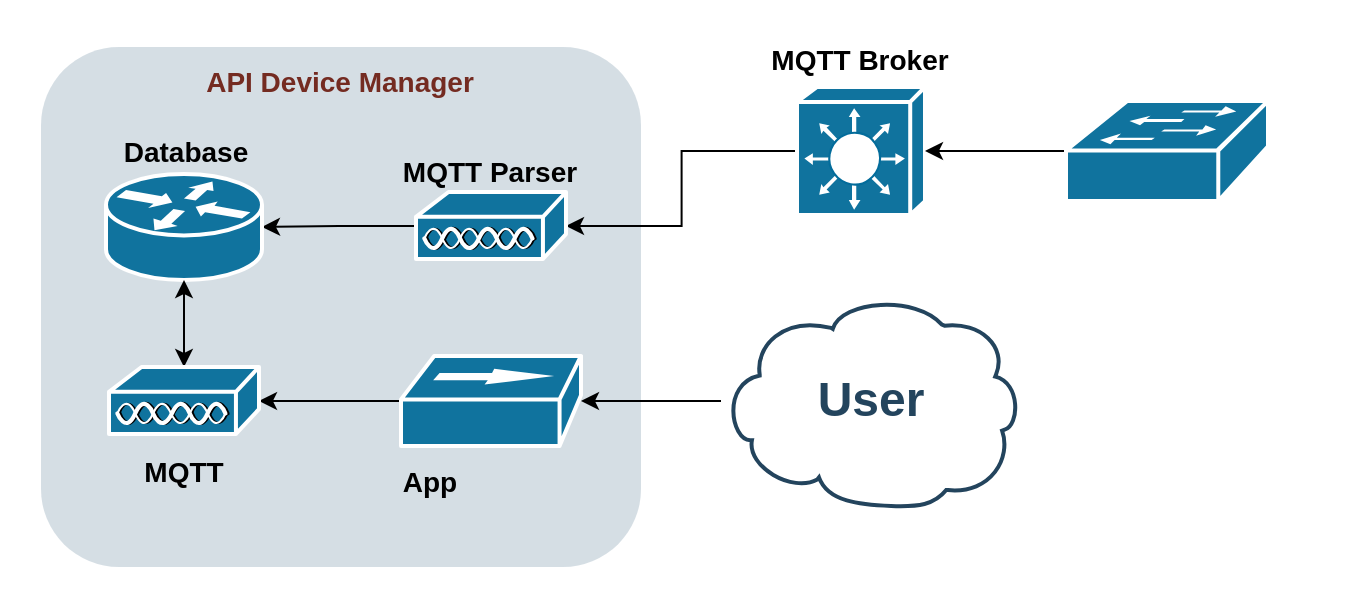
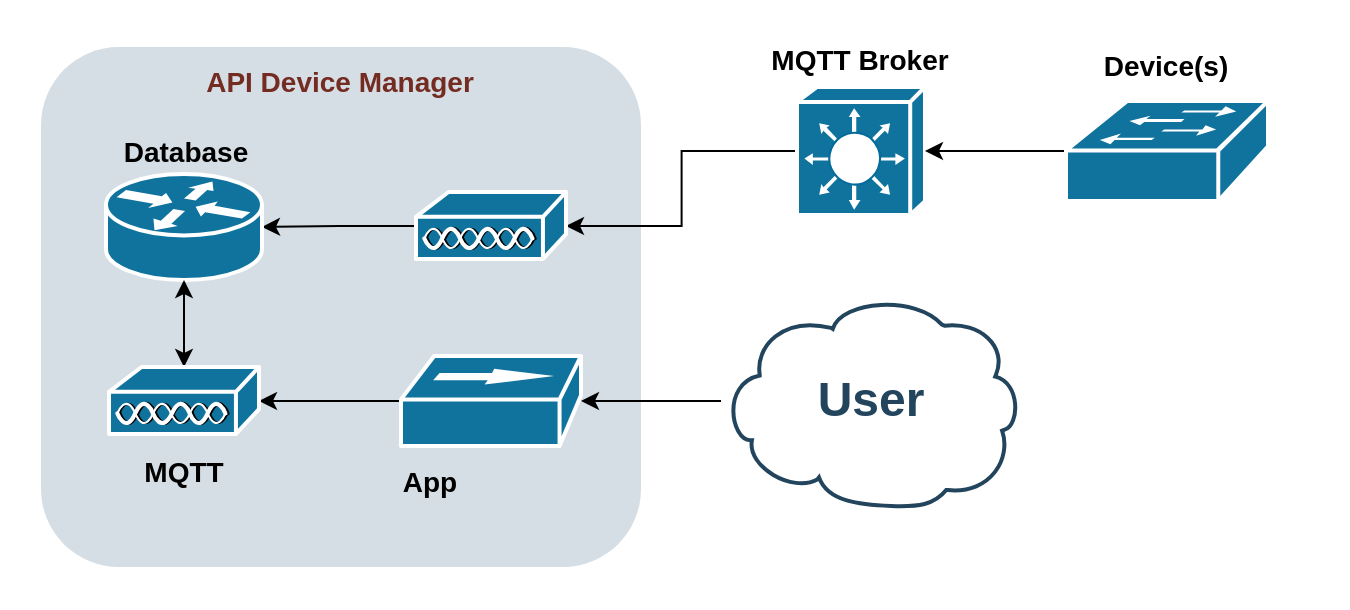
node "Device(s)": added
node "MQTT Parser": removed
